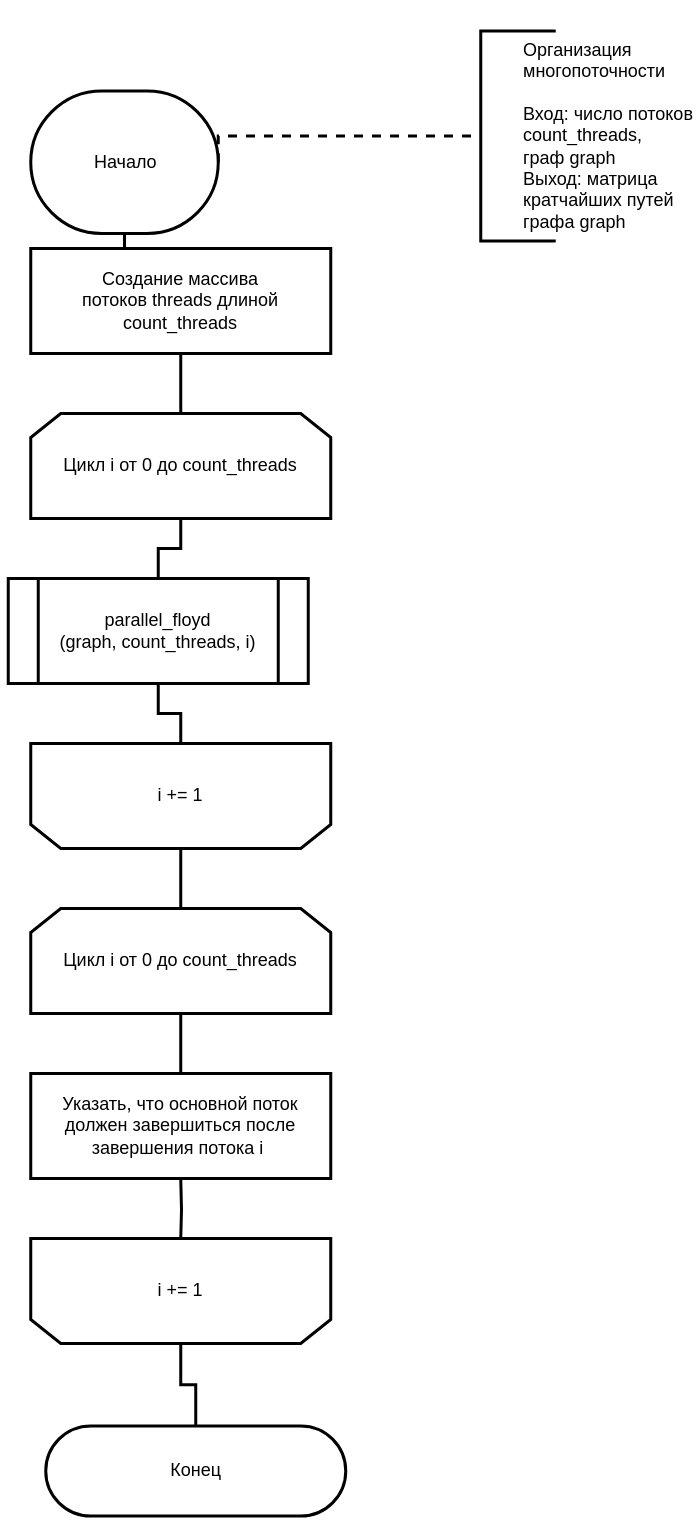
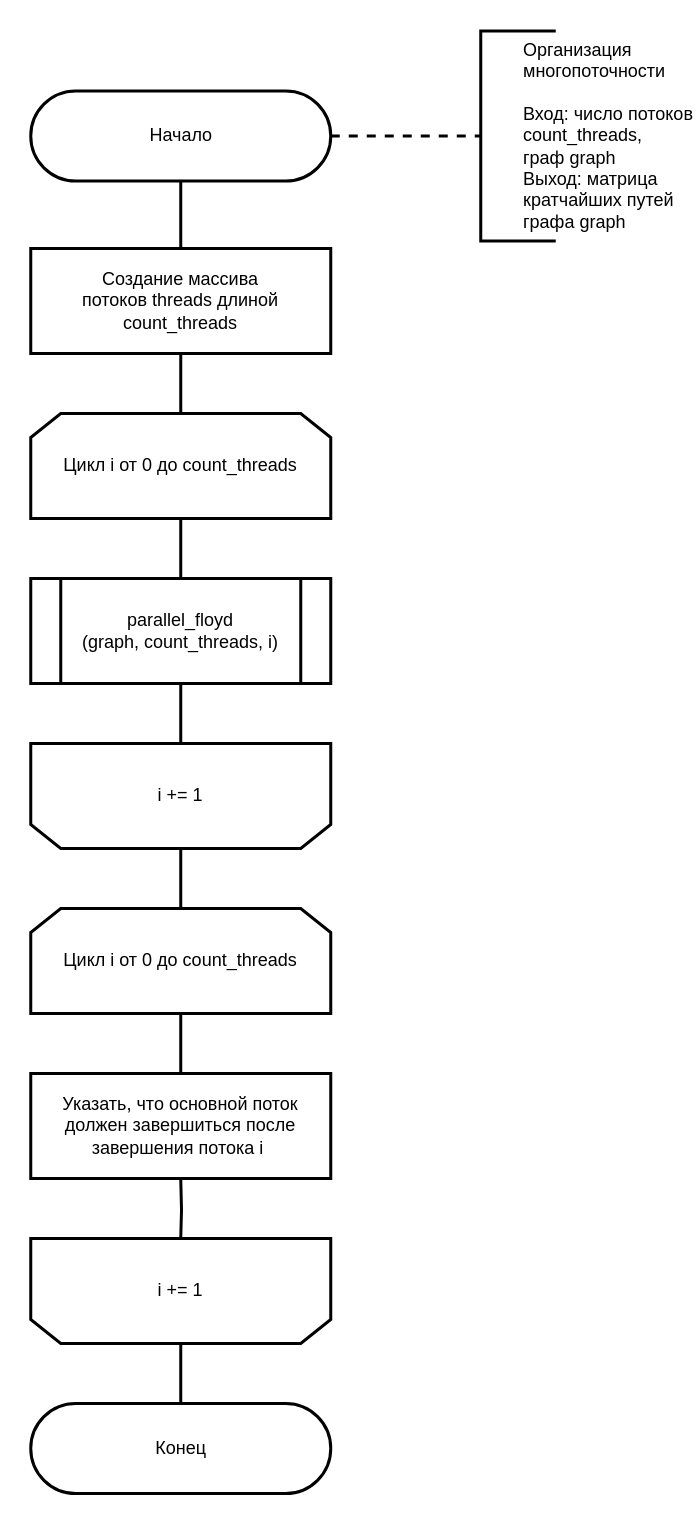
node "Начало": size 188x143 -> 300x90
node "parallel_floyd (graph, count_threads, i)": moved (158, 631) -> (181, 631)
node "Конец": moved (196, 1471) -> (181, 1448)
